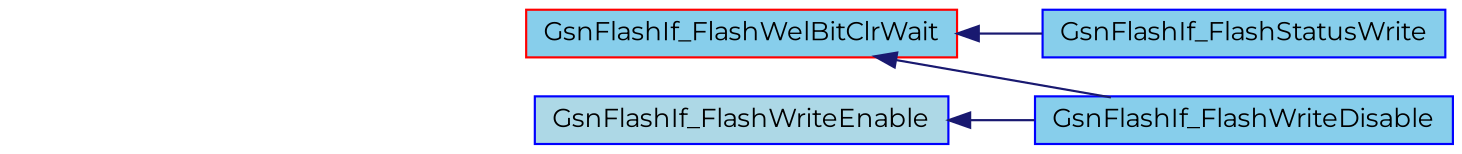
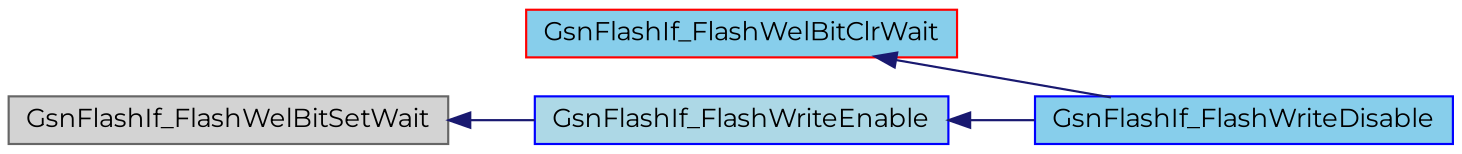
node "GsnFlashIf_FlashStatusWrite": removed
node "GsnFlashIf_FlashWelBitSetWait": added
